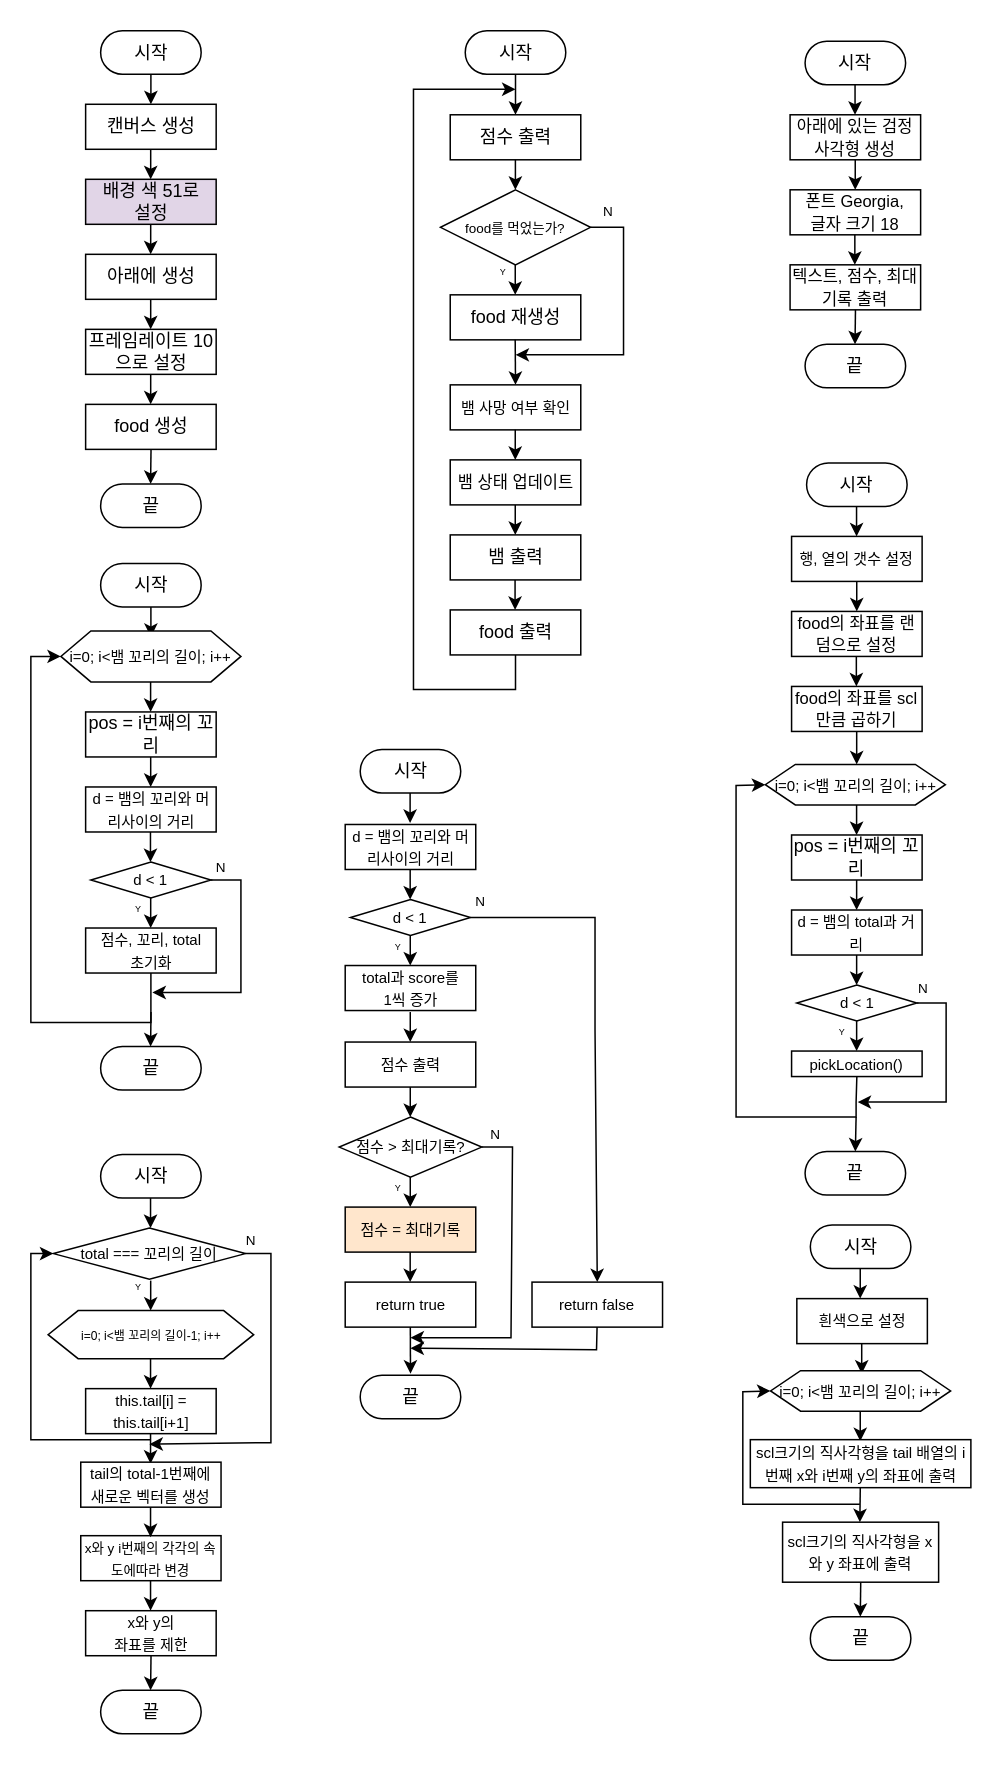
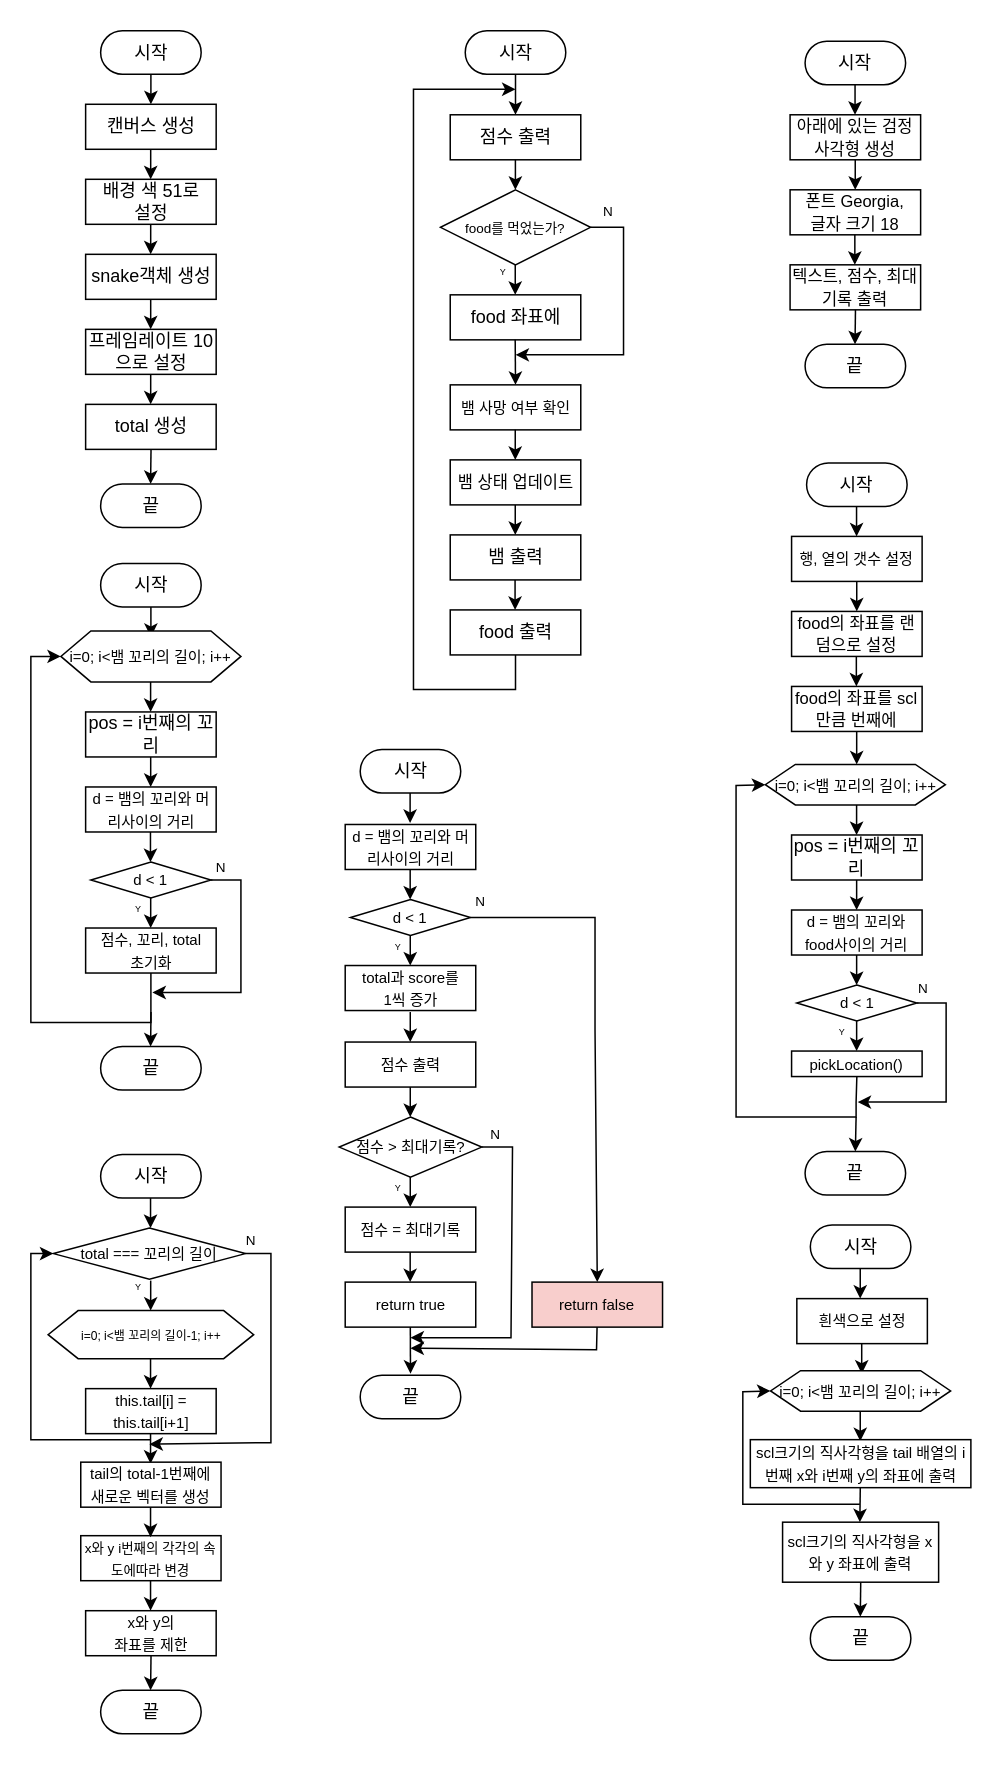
node "배경 색 51로 설정": fillcolor #e1d5e7 -> #ffffff
node "아래에 생성": label "아래에 생성" -> "snake객체 생성"
node "food 재생성": label "food 재생성" -> "food 좌표에"
node "food 생성": label "food 생성" -> "total 생성"
node "food의 좌표를 scl만큼 곱하기": label "food의 좌표를 scl만큼 곱하기" -> "food의 좌표를 scl만큼 번째에"
node "d = 뱀의 total과 거리": label "d = 뱀의 total과 거리" -> "d = 뱀의 꼬리와food사이의 거리"
node "점수 = 최대기록": fillcolor #ffe6cc -> #ffffff
node "return false": fillcolor #ffffff -> #f8cecc
